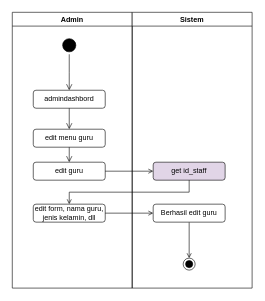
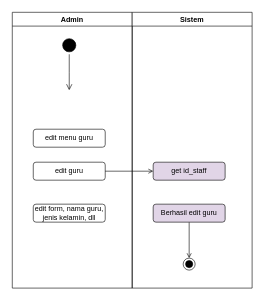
node "admindashbord": removed
edge "admindashbord" -> "edit menu guru": removed
edge "edit menu guru" -> "edit guru": removed
edge "get id_staff" -> "edit form, nama guru, jenis kelamin, dll": removed
edge "edit form, nama guru, jenis kelamin, dll" -> "Berhasil edit guru": removed
node "Berhasil edit guru": fillcolor #ffffff -> #e1d5e7
